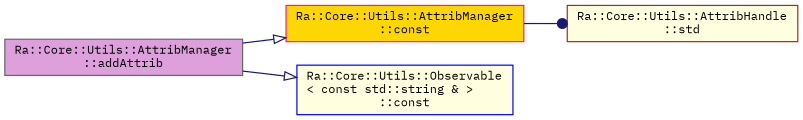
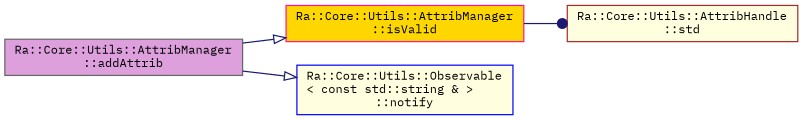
node "Ra::Core::Utils::AttribManager ::const": label "Ra::Core::Utils::AttribManager ::const" -> "Ra::Core::Utils::AttribManager ::isValid"
node "Ra::Core::Utils::Observable < const std::string & > ::const": label "Ra::Core::Utils::Observable < const std::string & > ::const" -> "Ra::Core::Utils::Observable < const std::string & > ::notify"
